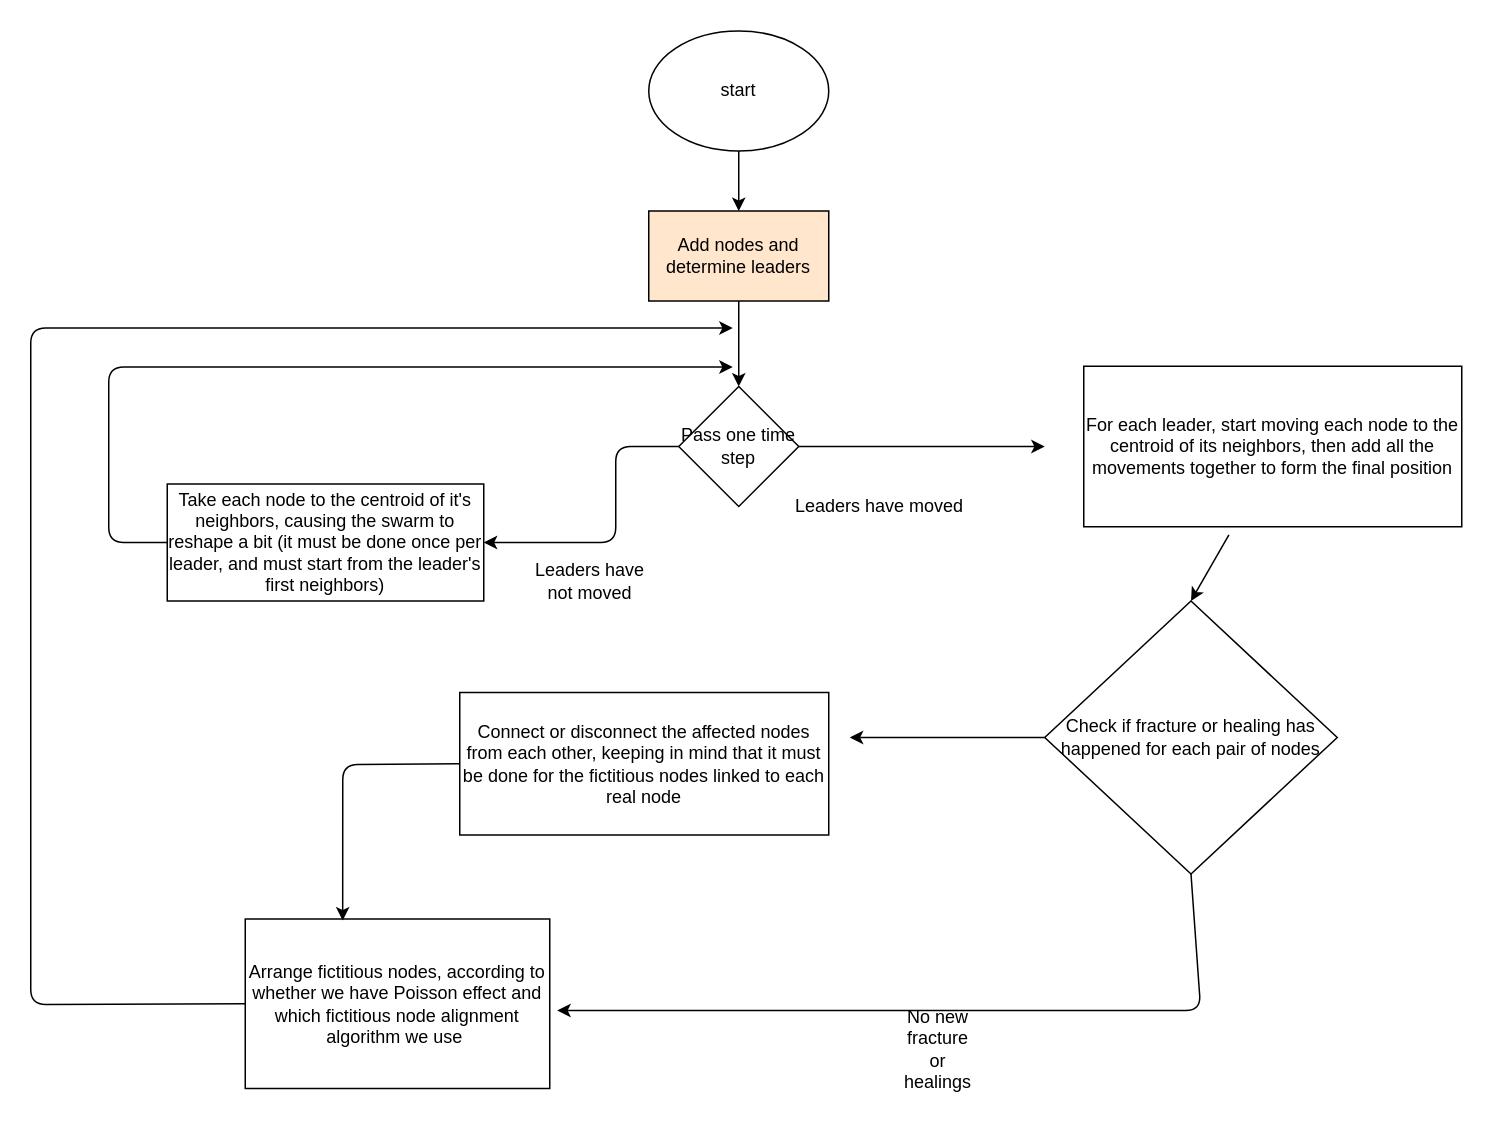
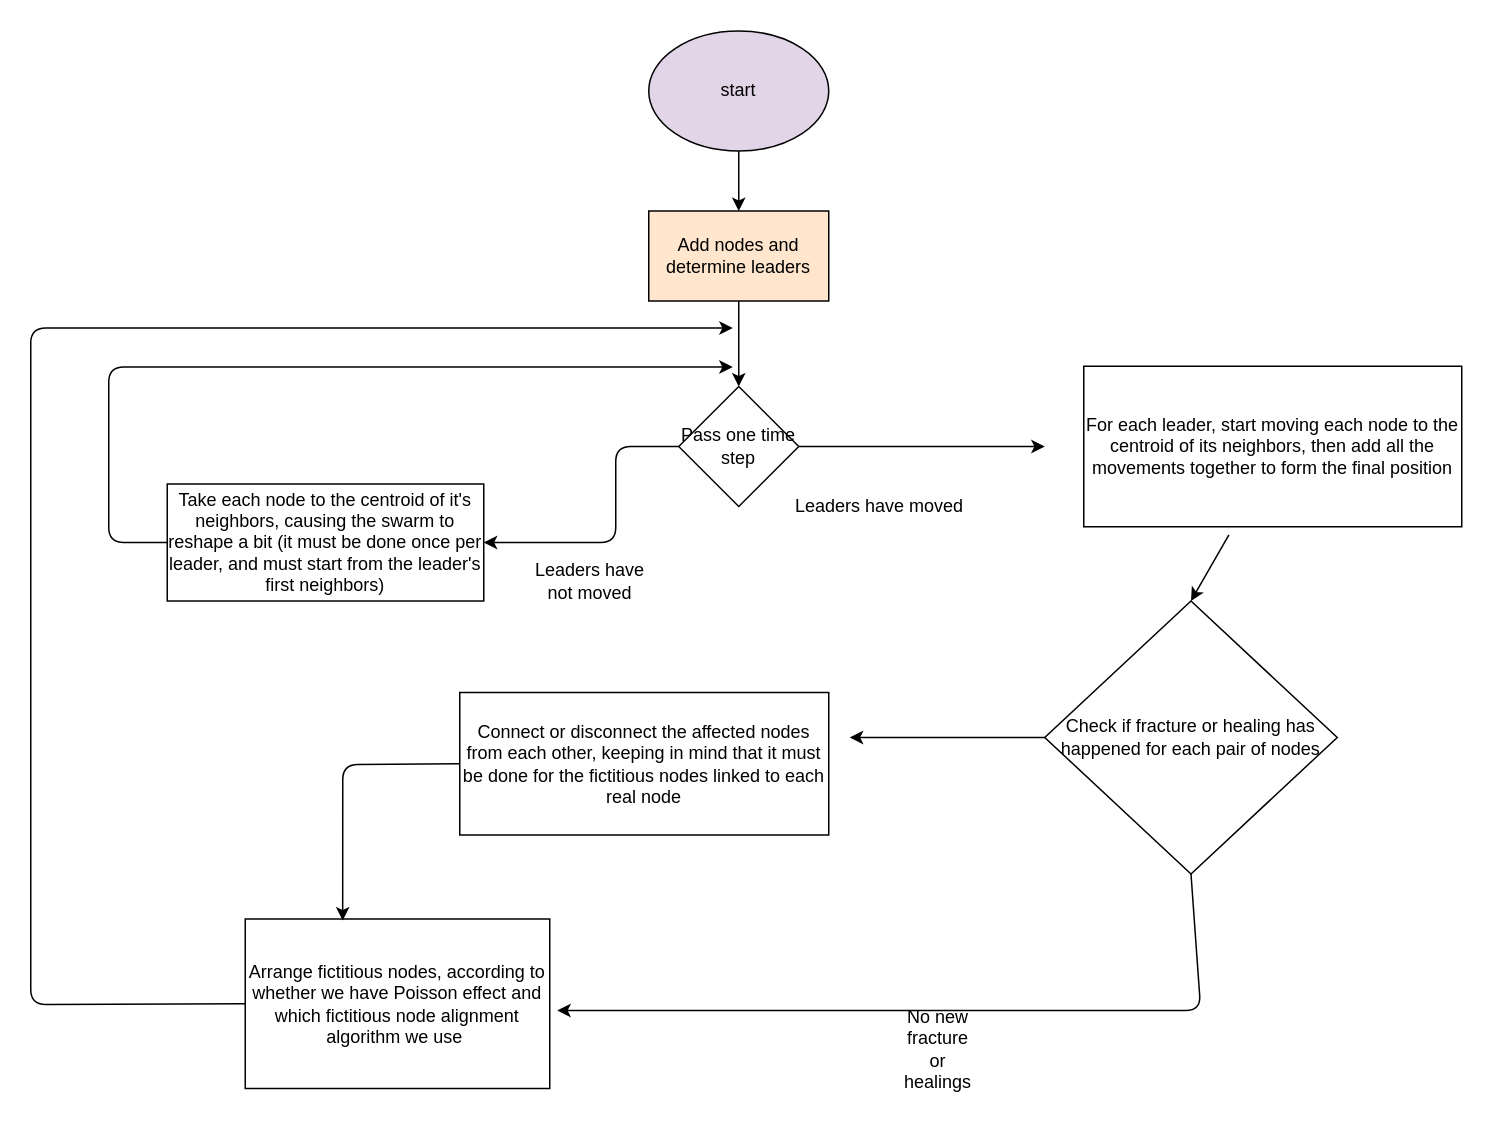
node "start": fillcolor #ffffff -> #e1d5e7
